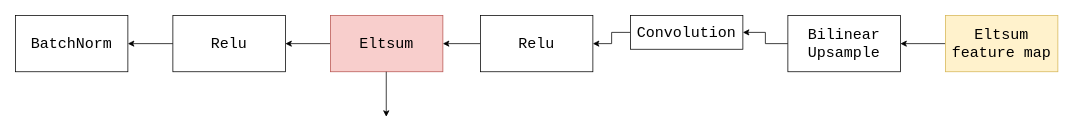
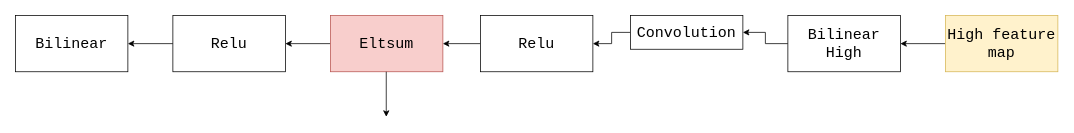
node "BatchNorm": label "BatchNorm" -> "Bilinear"
node "Bilinear Upsample": label "Bilinear Upsample" -> "Bilinear High"
node "Eltsum feature map": label "Eltsum feature map" -> "High feature map"
